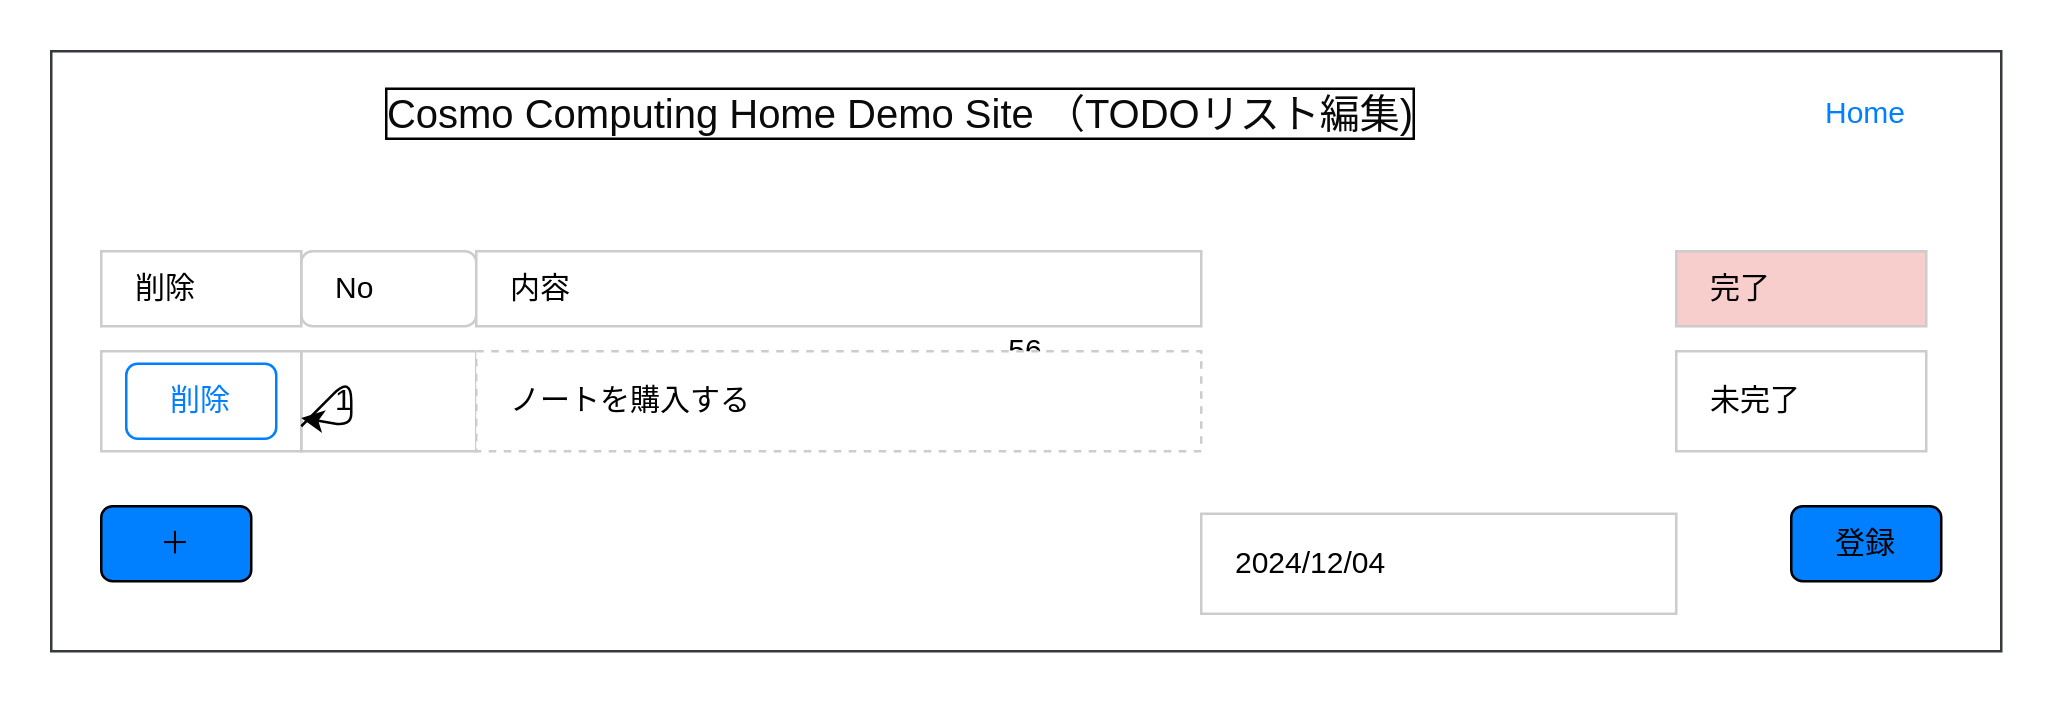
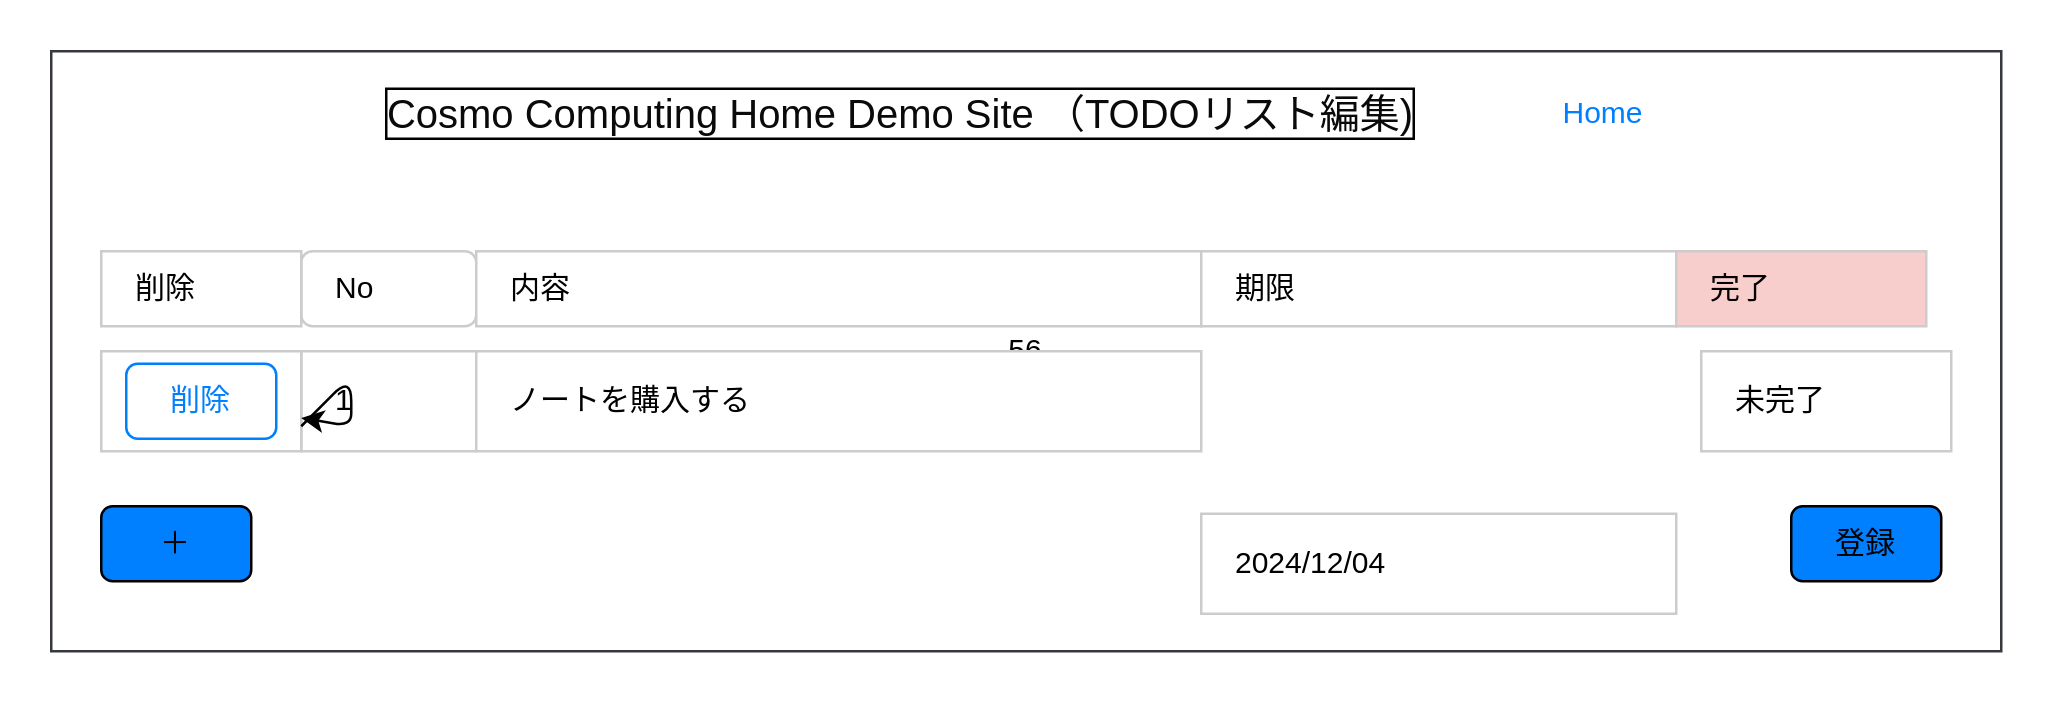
node "Home": moved (1866, 114) -> (1604, 114)
node "期限": added
node "ノートを購入する": style dashed -> solid
node "未完了": moved (1801, 401) -> (1826, 401)
